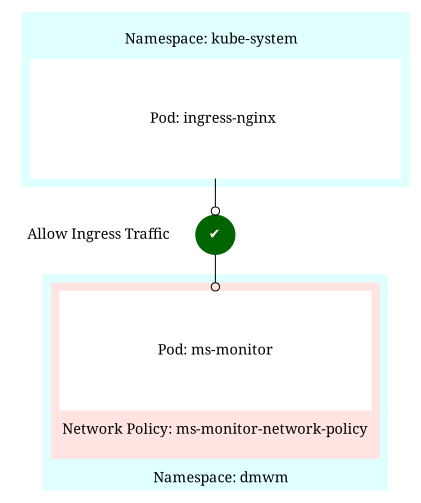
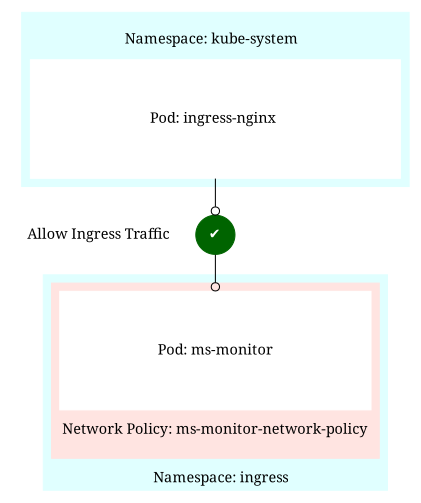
cluster "   Namespace: dmwm": label "   Namespace: dmwm" -> "   Namespace: ingress"
